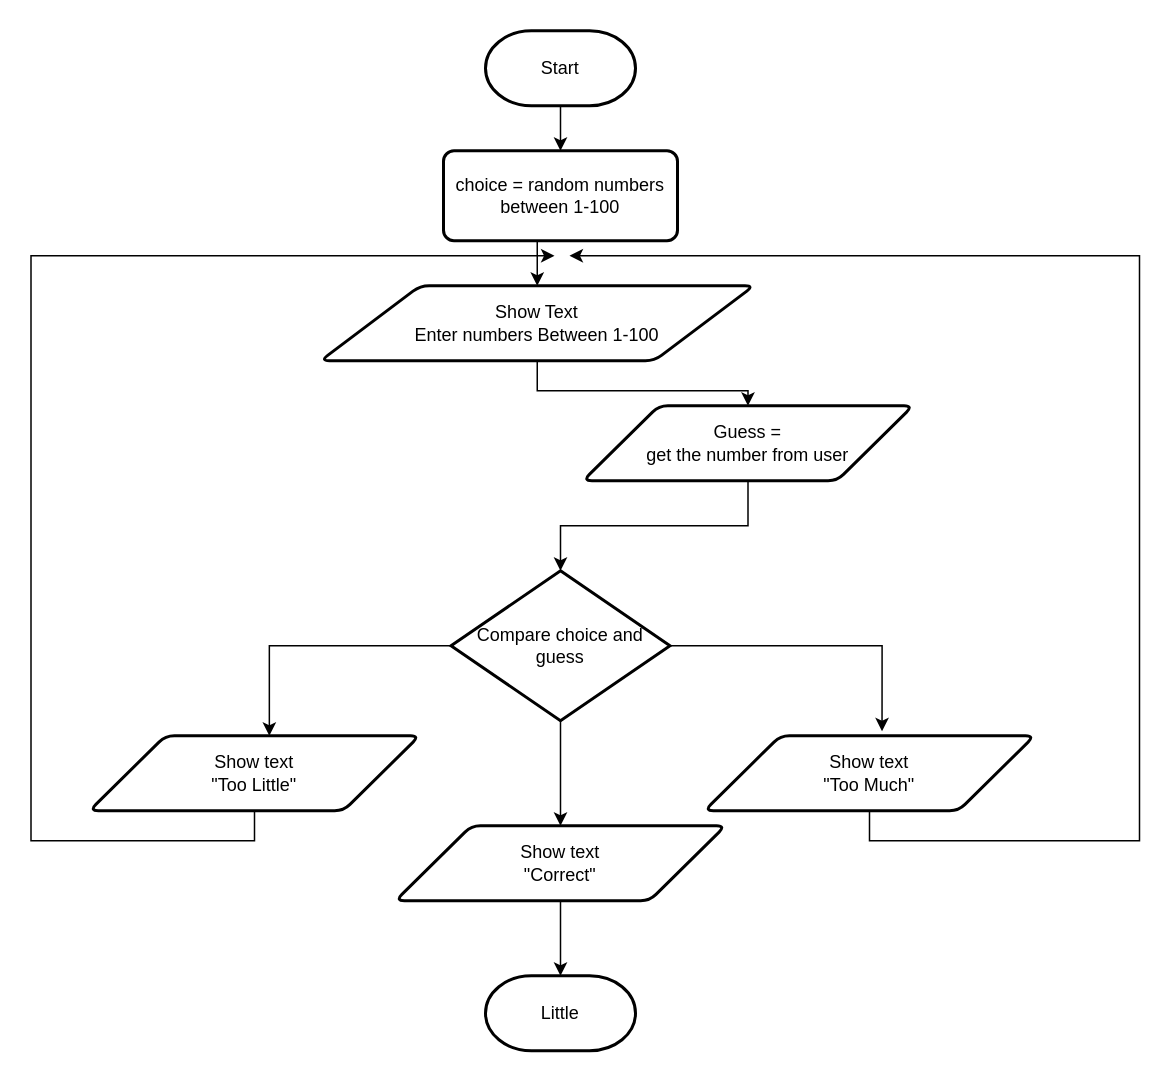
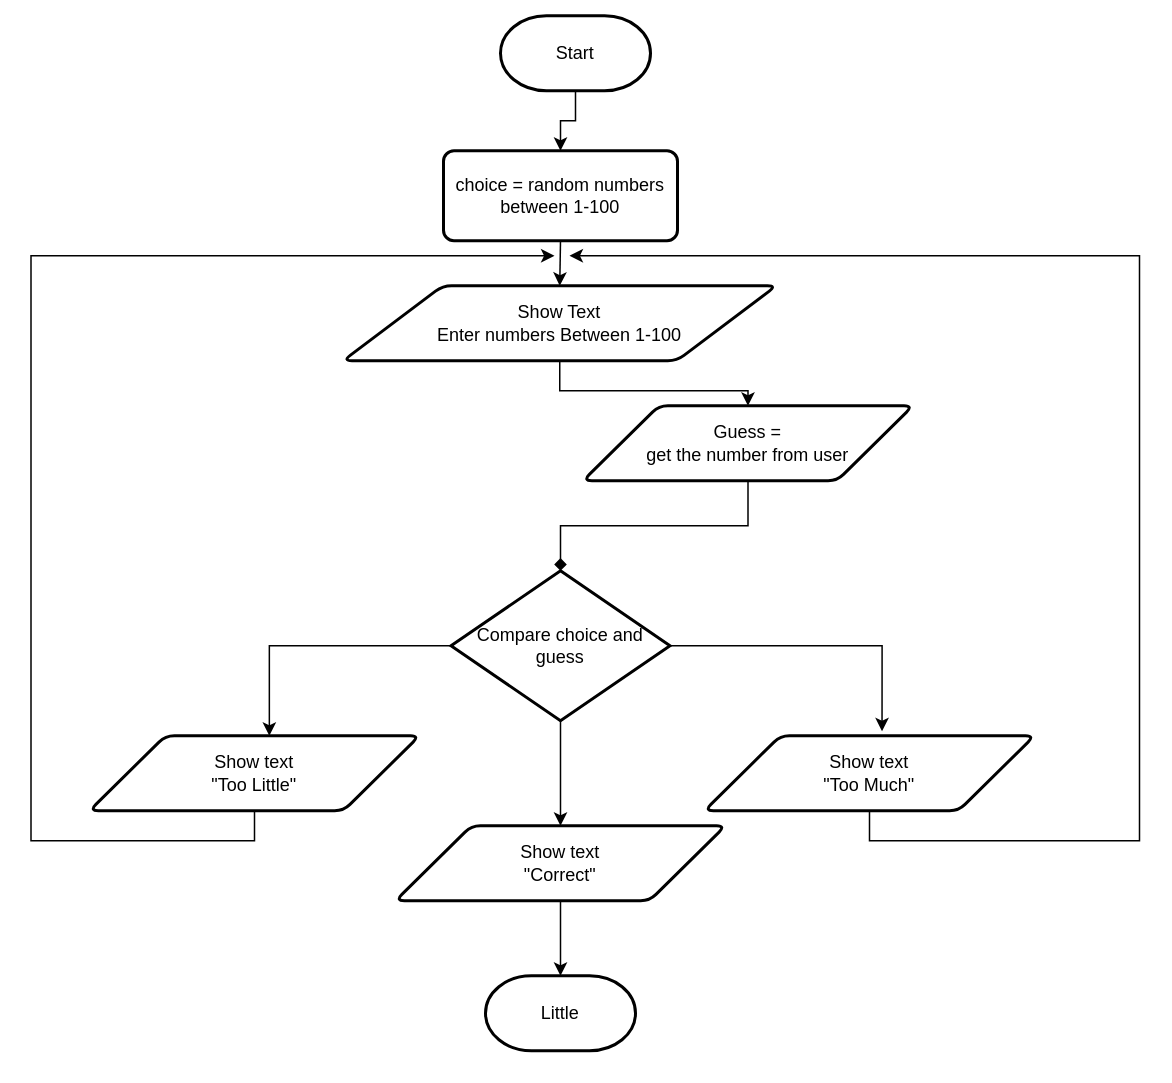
node "Start": moved (560, 68) -> (575, 53)
node "Show Text Enter numbers Between 1-100": moved (537, 323) -> (560, 323)
edge "Guess = get the number from user" -> "Compare choice and guess": arrowhead classic -> diamond
